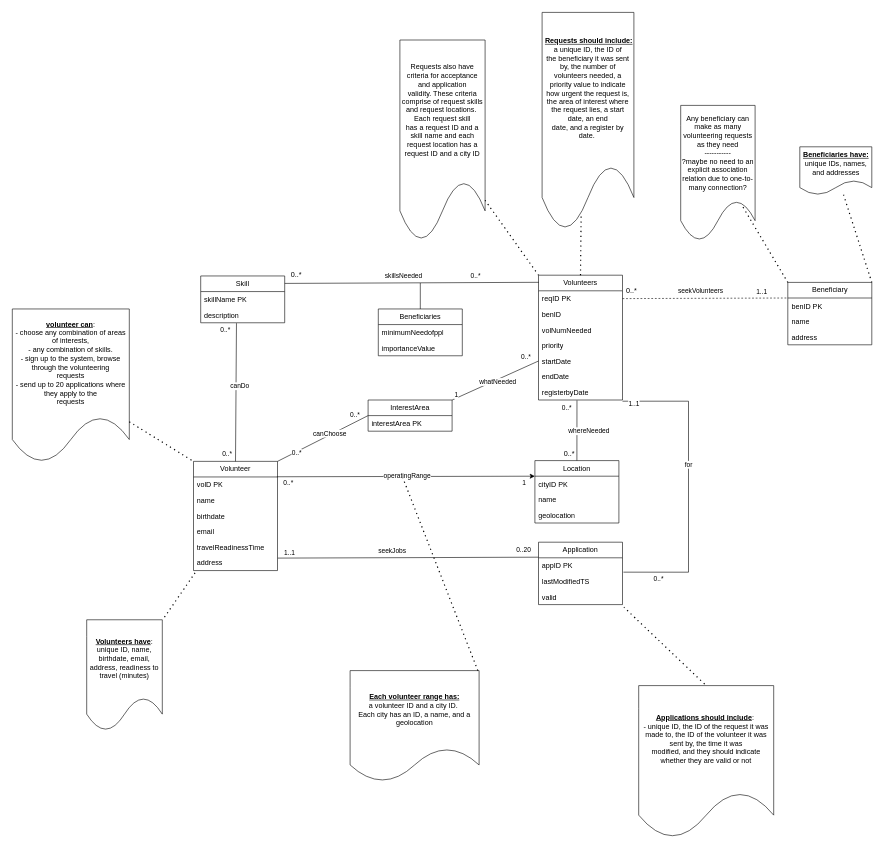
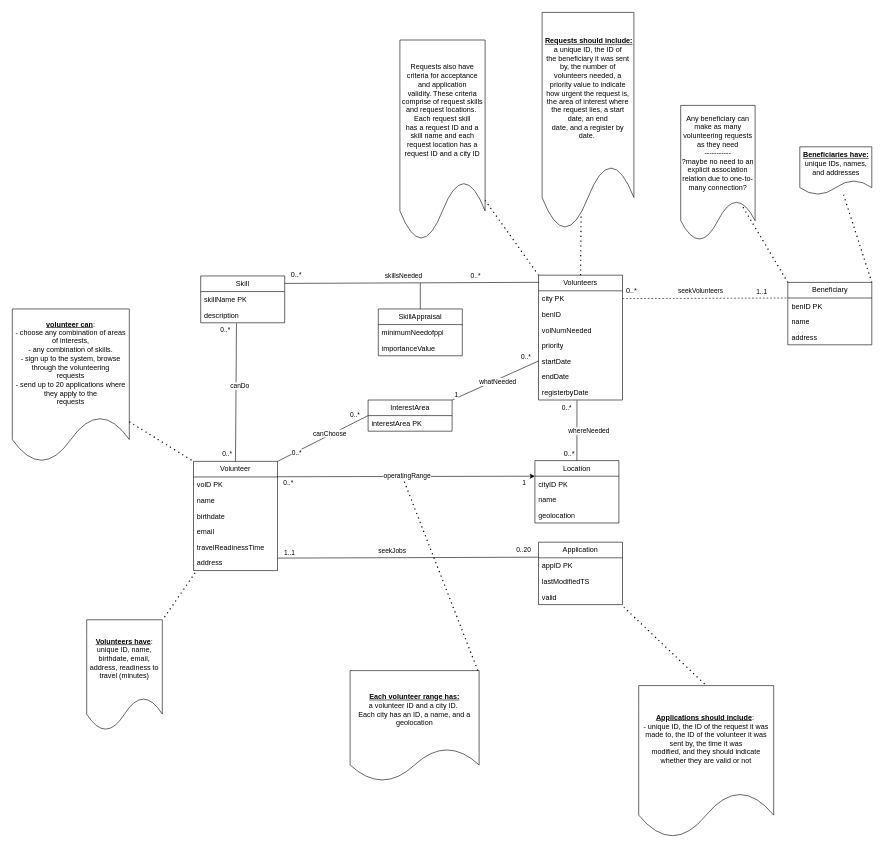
node "reqID PK": label "reqID PK" -> "city PK"
node "Beneficiaries": label "Beneficiaries" -> "SkillAppraisal"
edge "registerbyDate" -- "lastModifiedTS": removed, labels "1..1", "for", "0..*"
